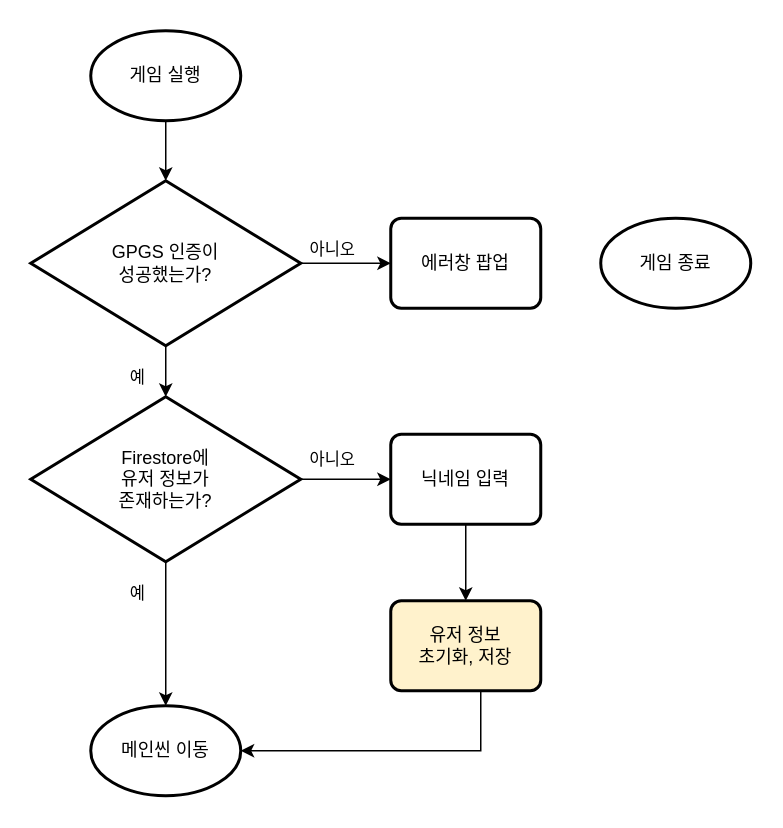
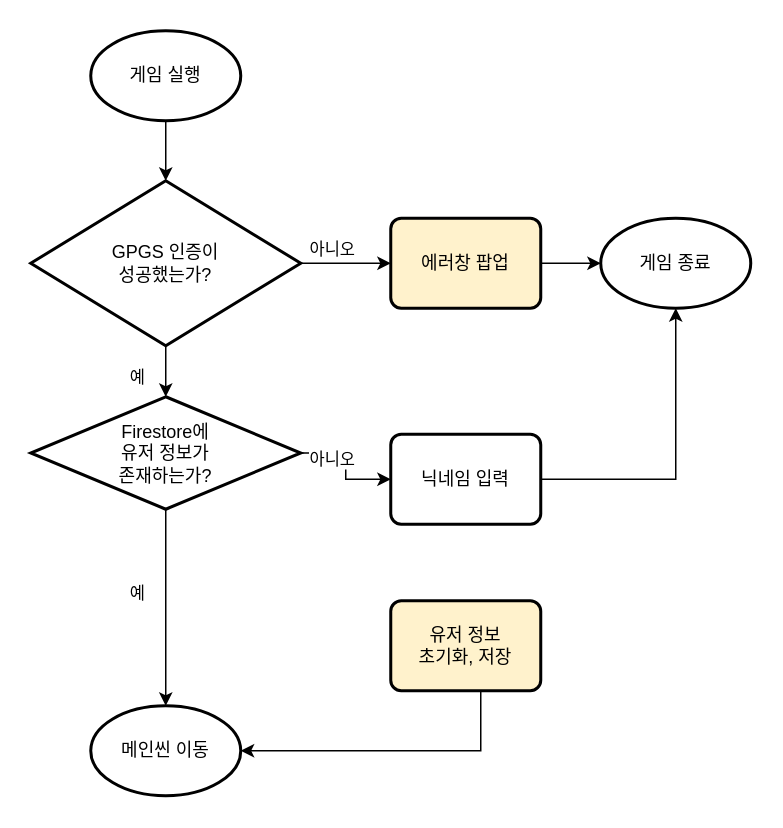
node "에러창 팝업": fillcolor #ffffff -> #fff2cc
edge "에러창 팝업" -> "게임 종료": added
node "Firestore에 유저 정보가 존재하는가?": size 270x165 -> 270x113
edge "닉네임 입력" -> "유저 정보 초기화, 저장": now "닉네임 입력" -> "게임 종료"
